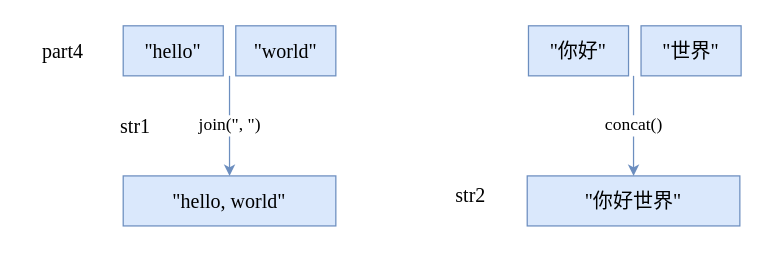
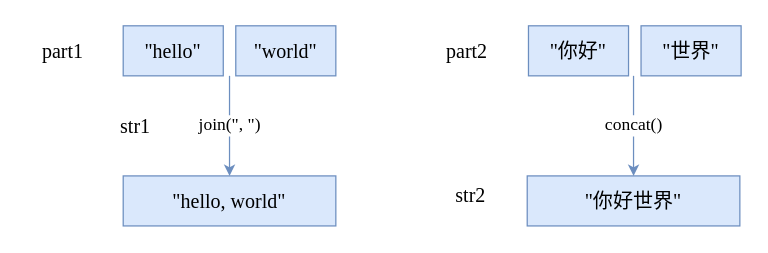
node "part4": label "part4" -> "part1"
node "part2": added
